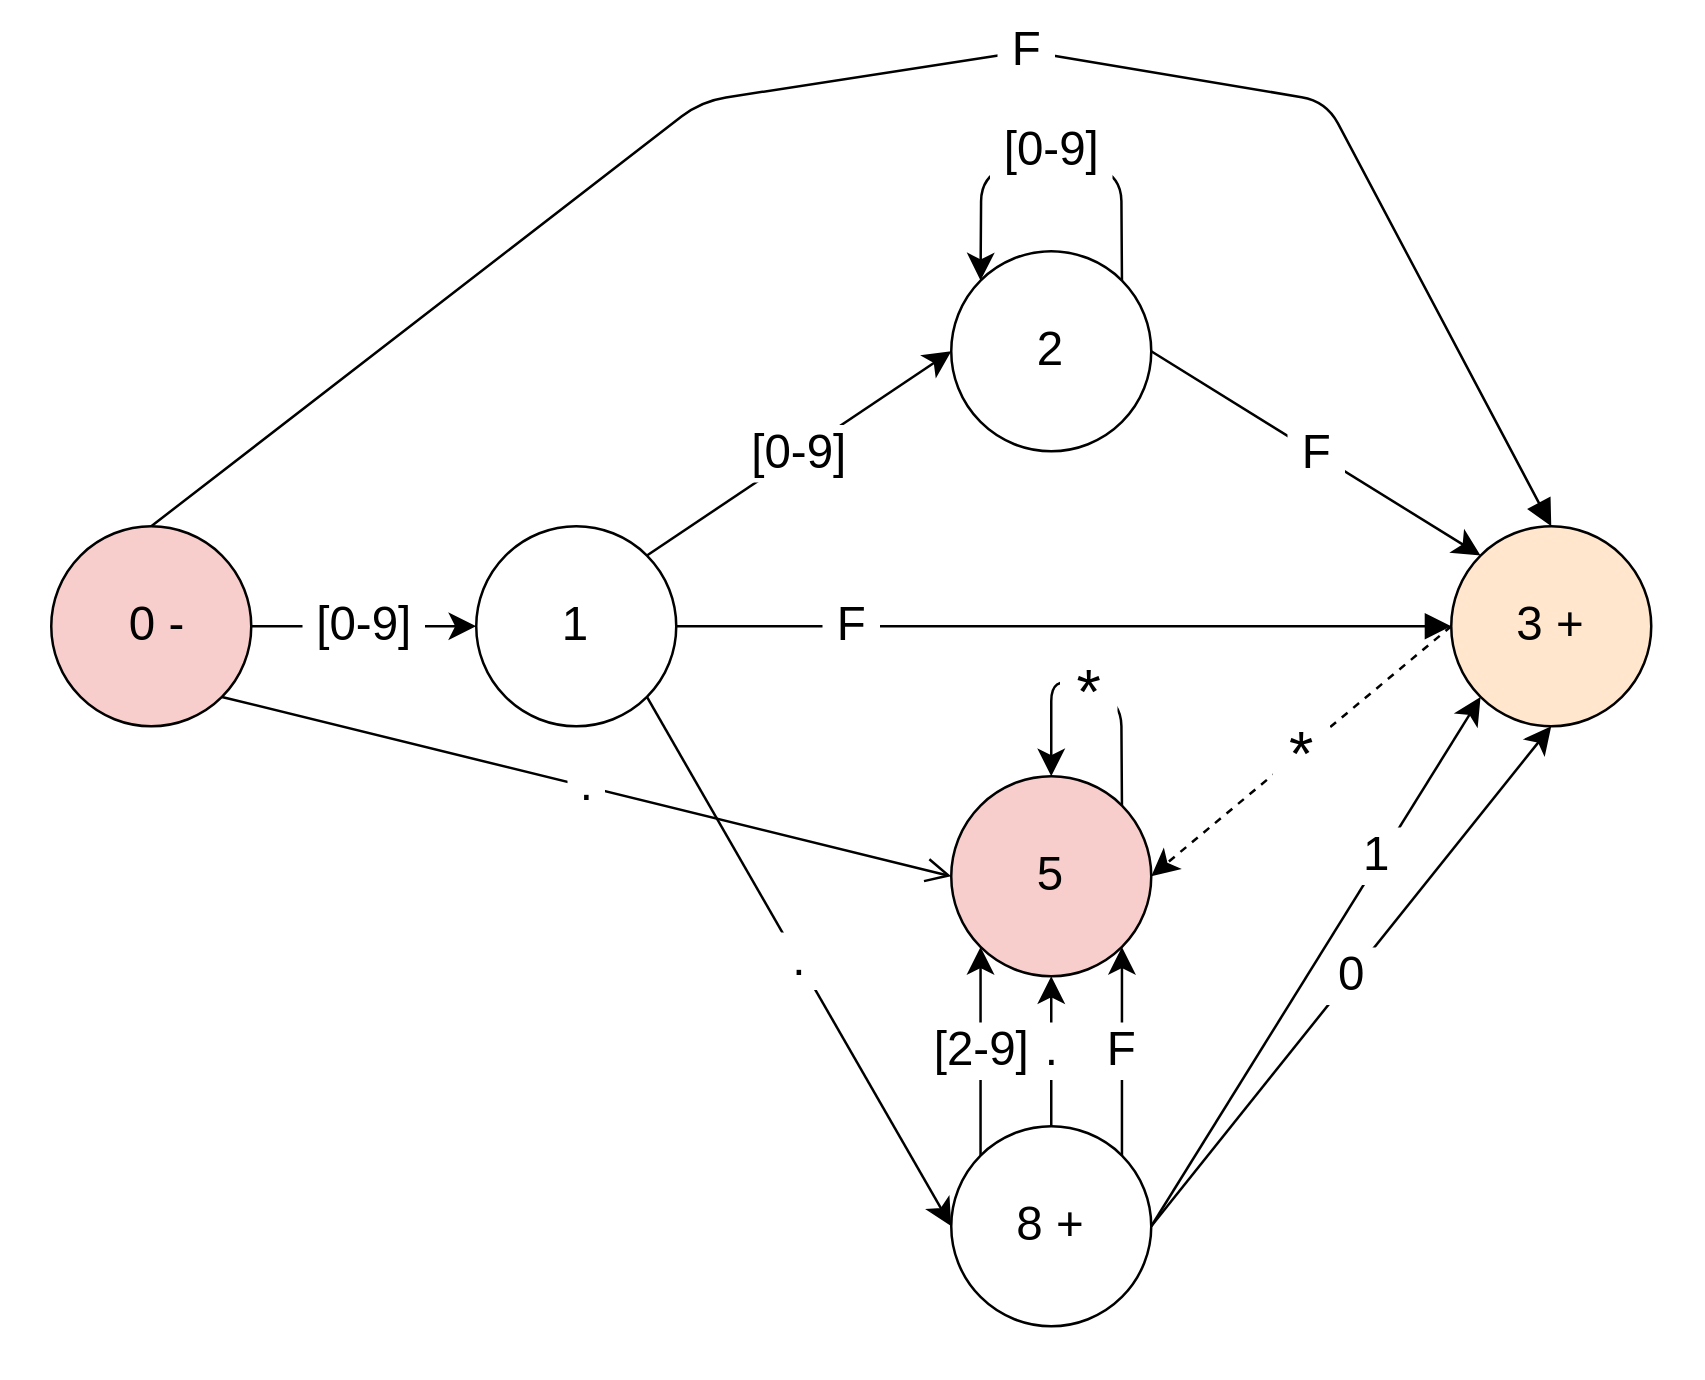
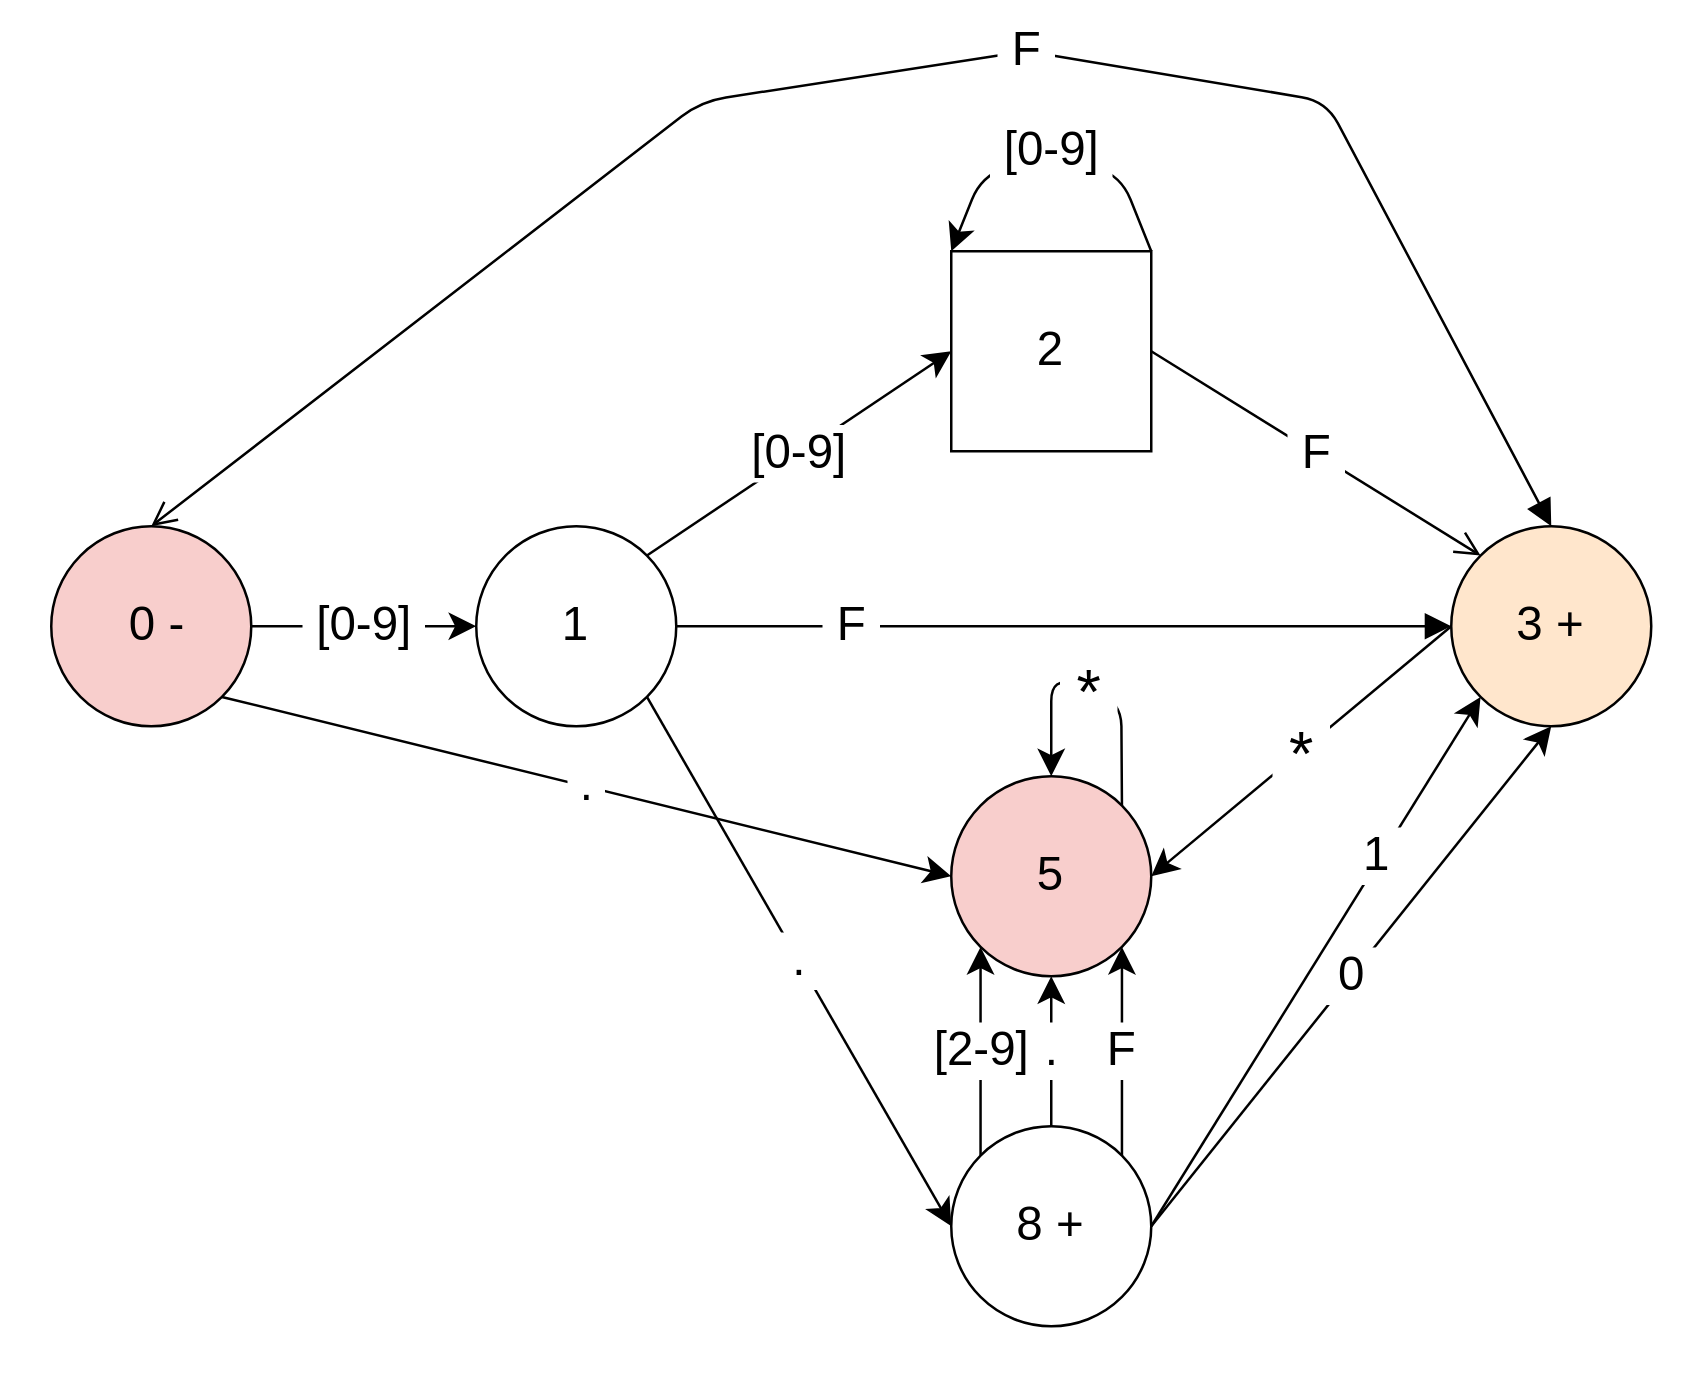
node "2": shape ellipse -> rectangle
edge "0 -" -> "3 +": arrowhead none -> open
edge "2" -> "3 +": arrowhead classic -> open
edge "3 +" -> "5": style dashed -> solid
edge "0 -" -> "5": arrowhead open -> classic
